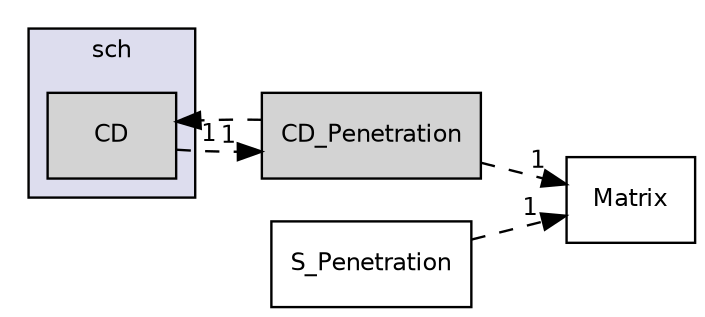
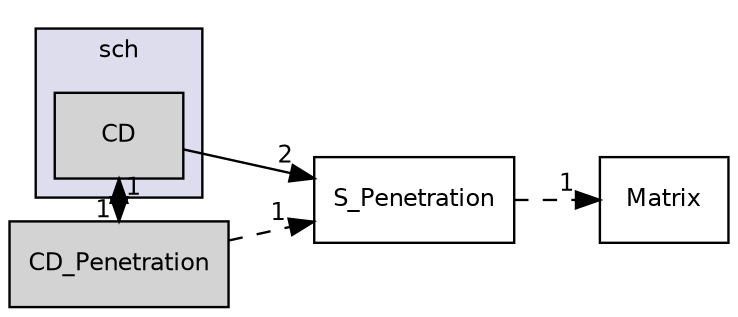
edge "CD" -> "S_Penetration": added
edge "CD_Penetration" -> "Matrix": now "CD_Penetration" -> "S_Penetration"
